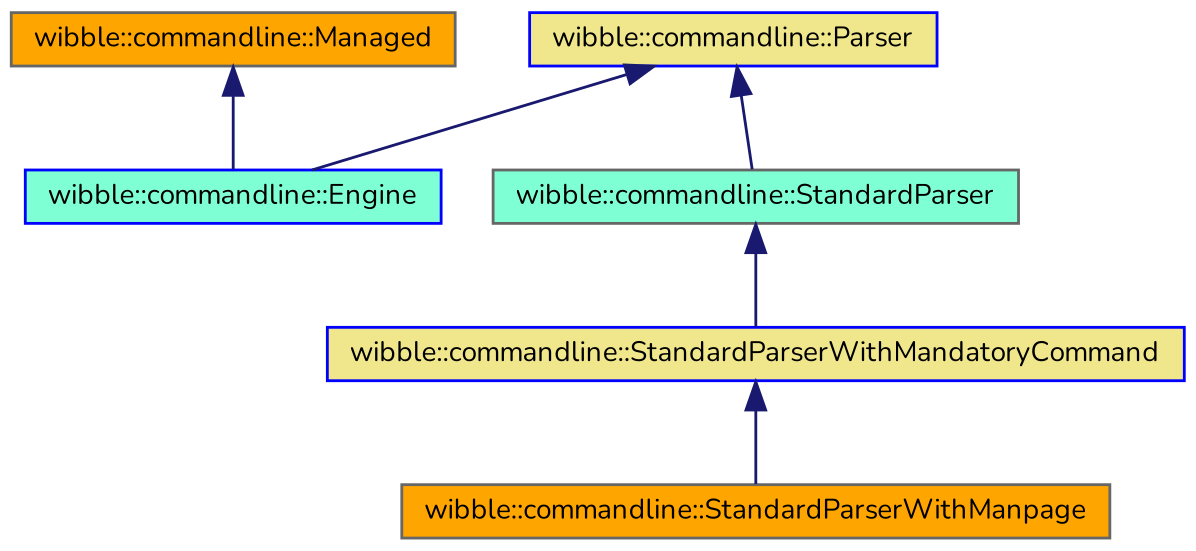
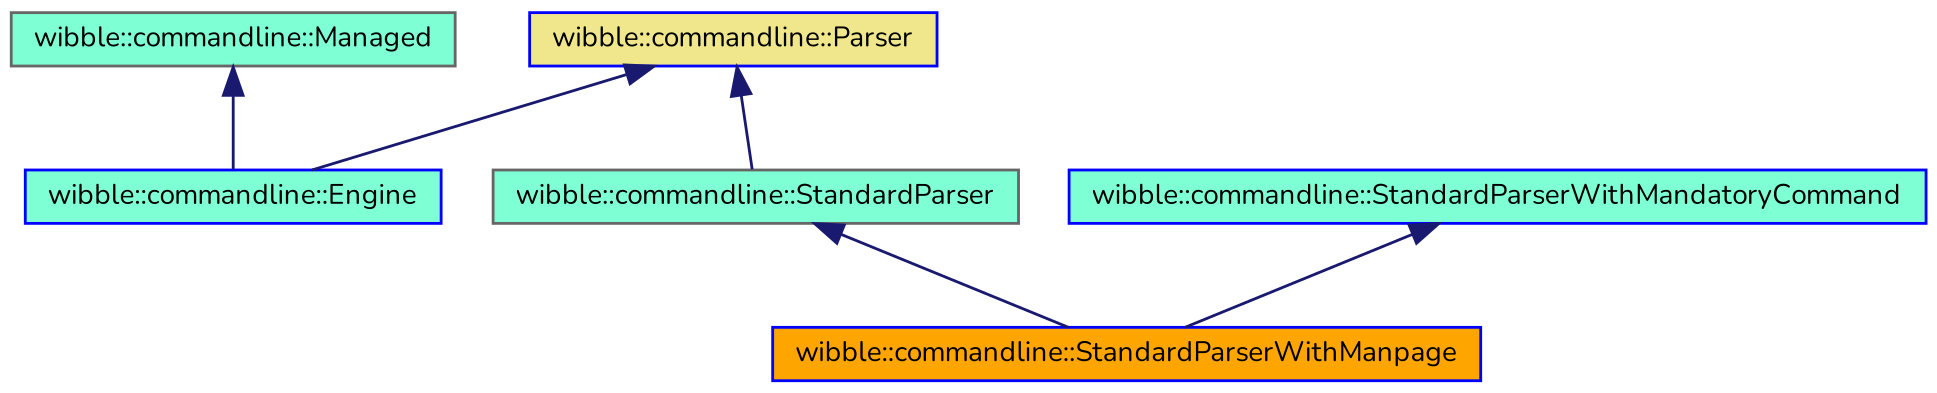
node "wibble::commandline::Managed": fillcolor orange -> aquamarine
edge "wibble::commandline::StandardParserWithMandatoryCommand" -> "wibble::commandline::StandardParser": now "wibble::commandline::StandardParserWithManpage" -> "wibble::commandline::StandardParser"
node "wibble::commandline::StandardParserWithMandatoryCommand": fillcolor khaki -> aquamarine
node "wibble::commandline::StandardParserWithManpage": color gray40 -> blue
